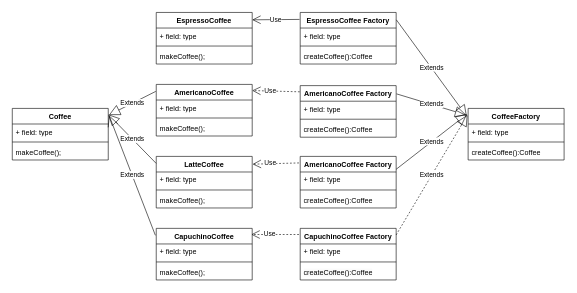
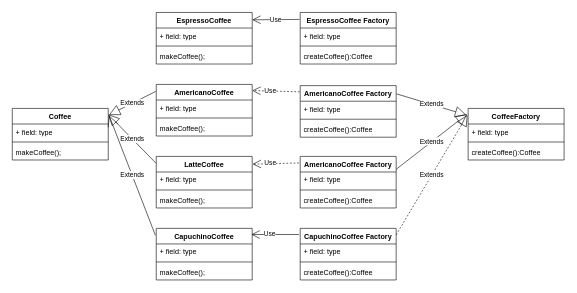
edge "EspressoCoffee Factory" -> "CoffeeFactory": removed, label "Extends"
edge "CapuchinoCoffee Factory" -> "CapuchinoCoffee": style dashed -> solid
